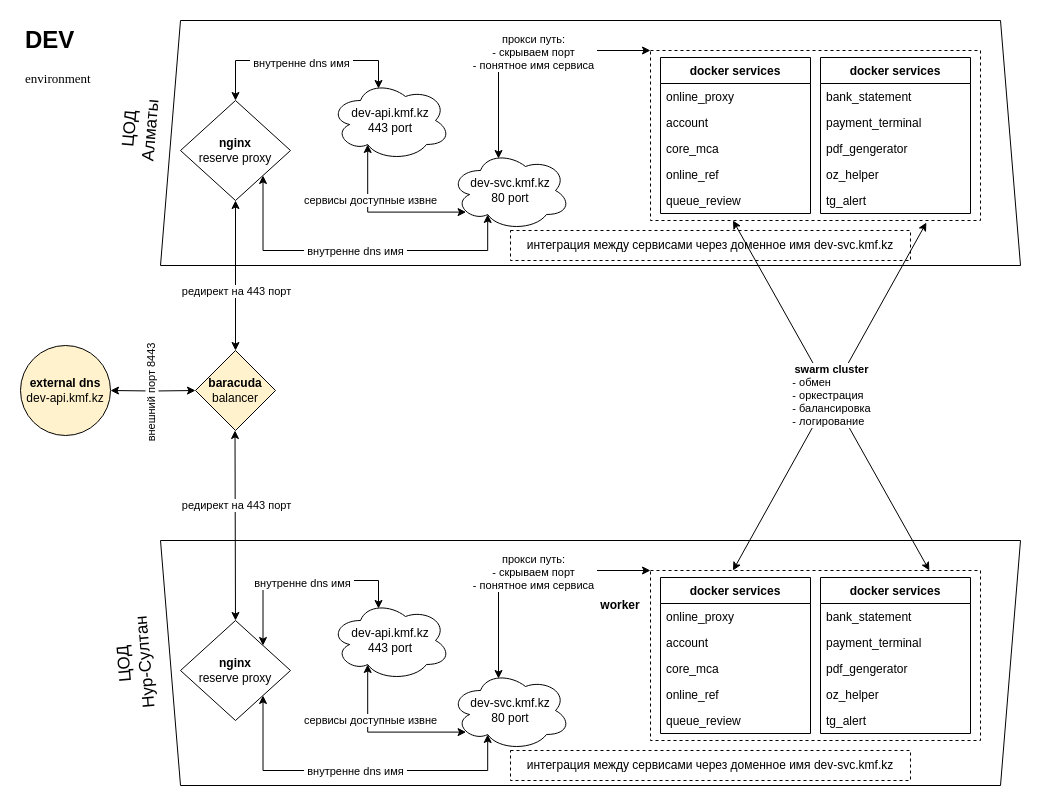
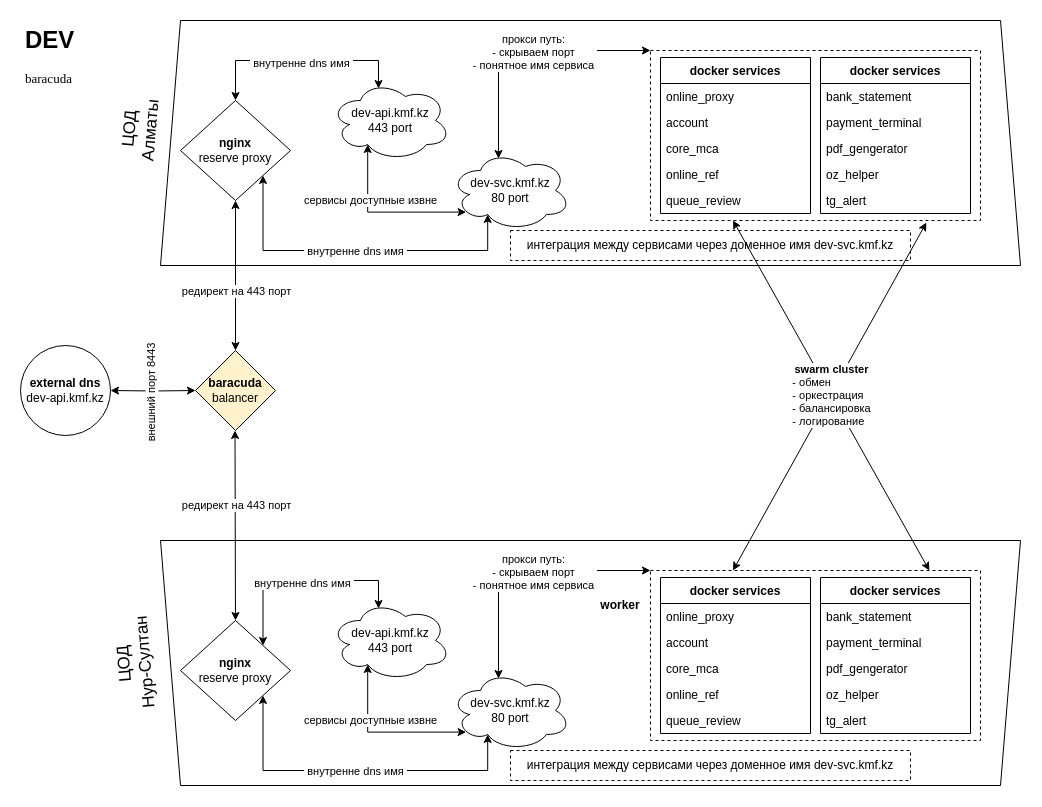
node "DEVenvironment": label "DEVenvironment" -> "DEVbaracuda"
node "external dns dev-api.kmf.kz": fillcolor #fff2cc -> #ffffff
